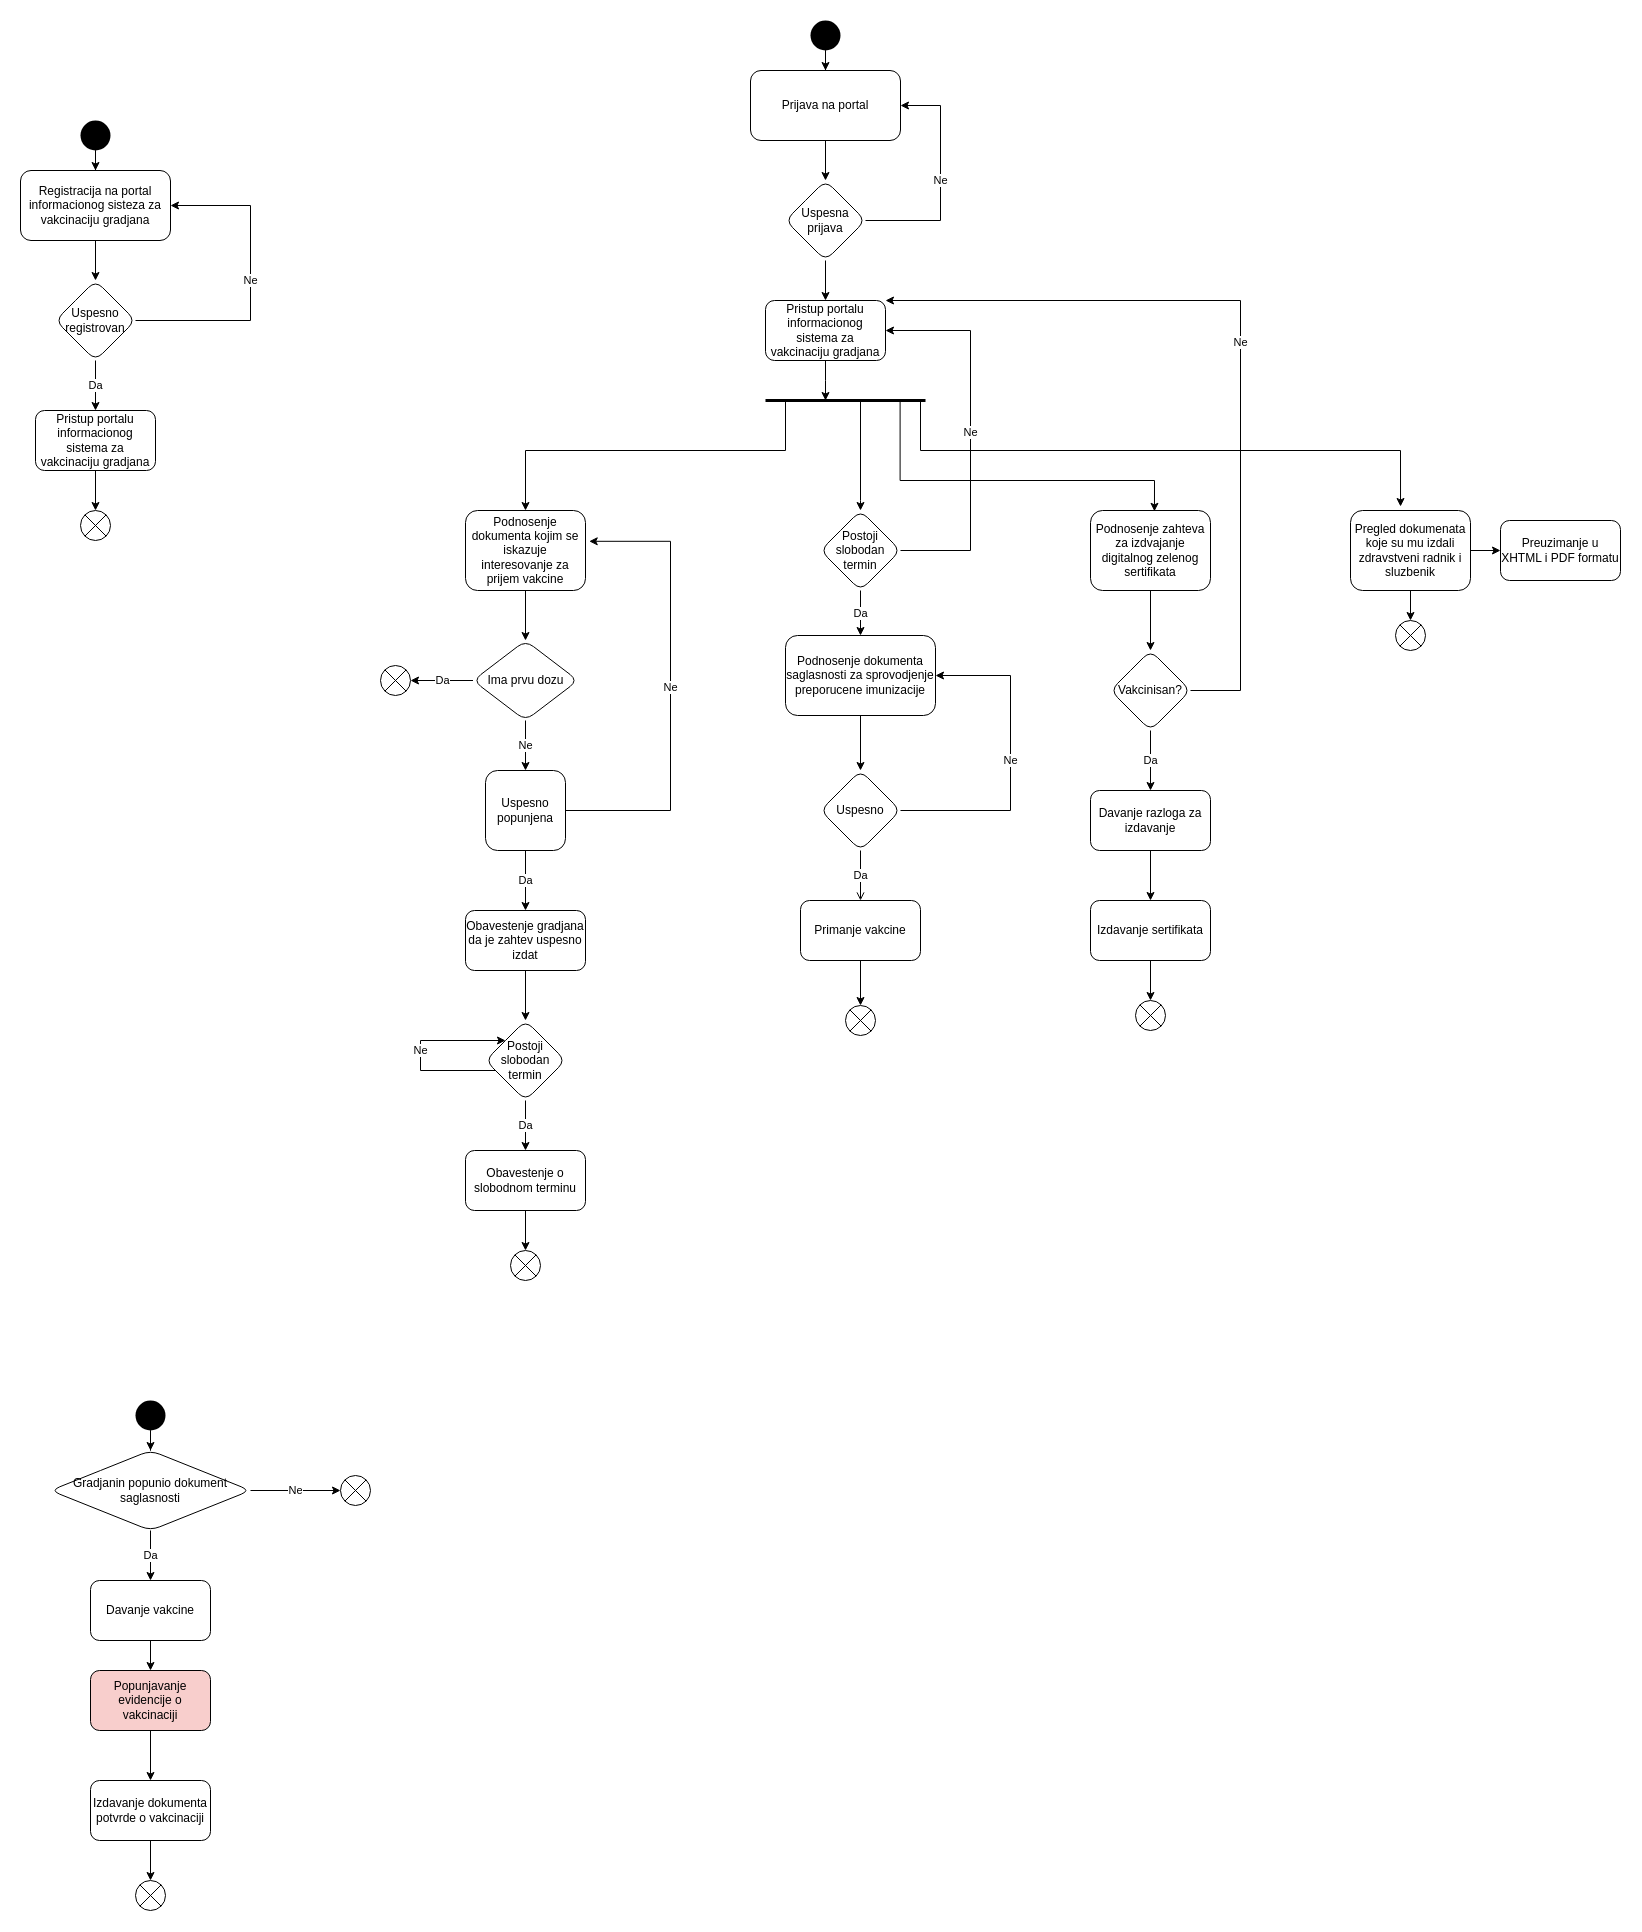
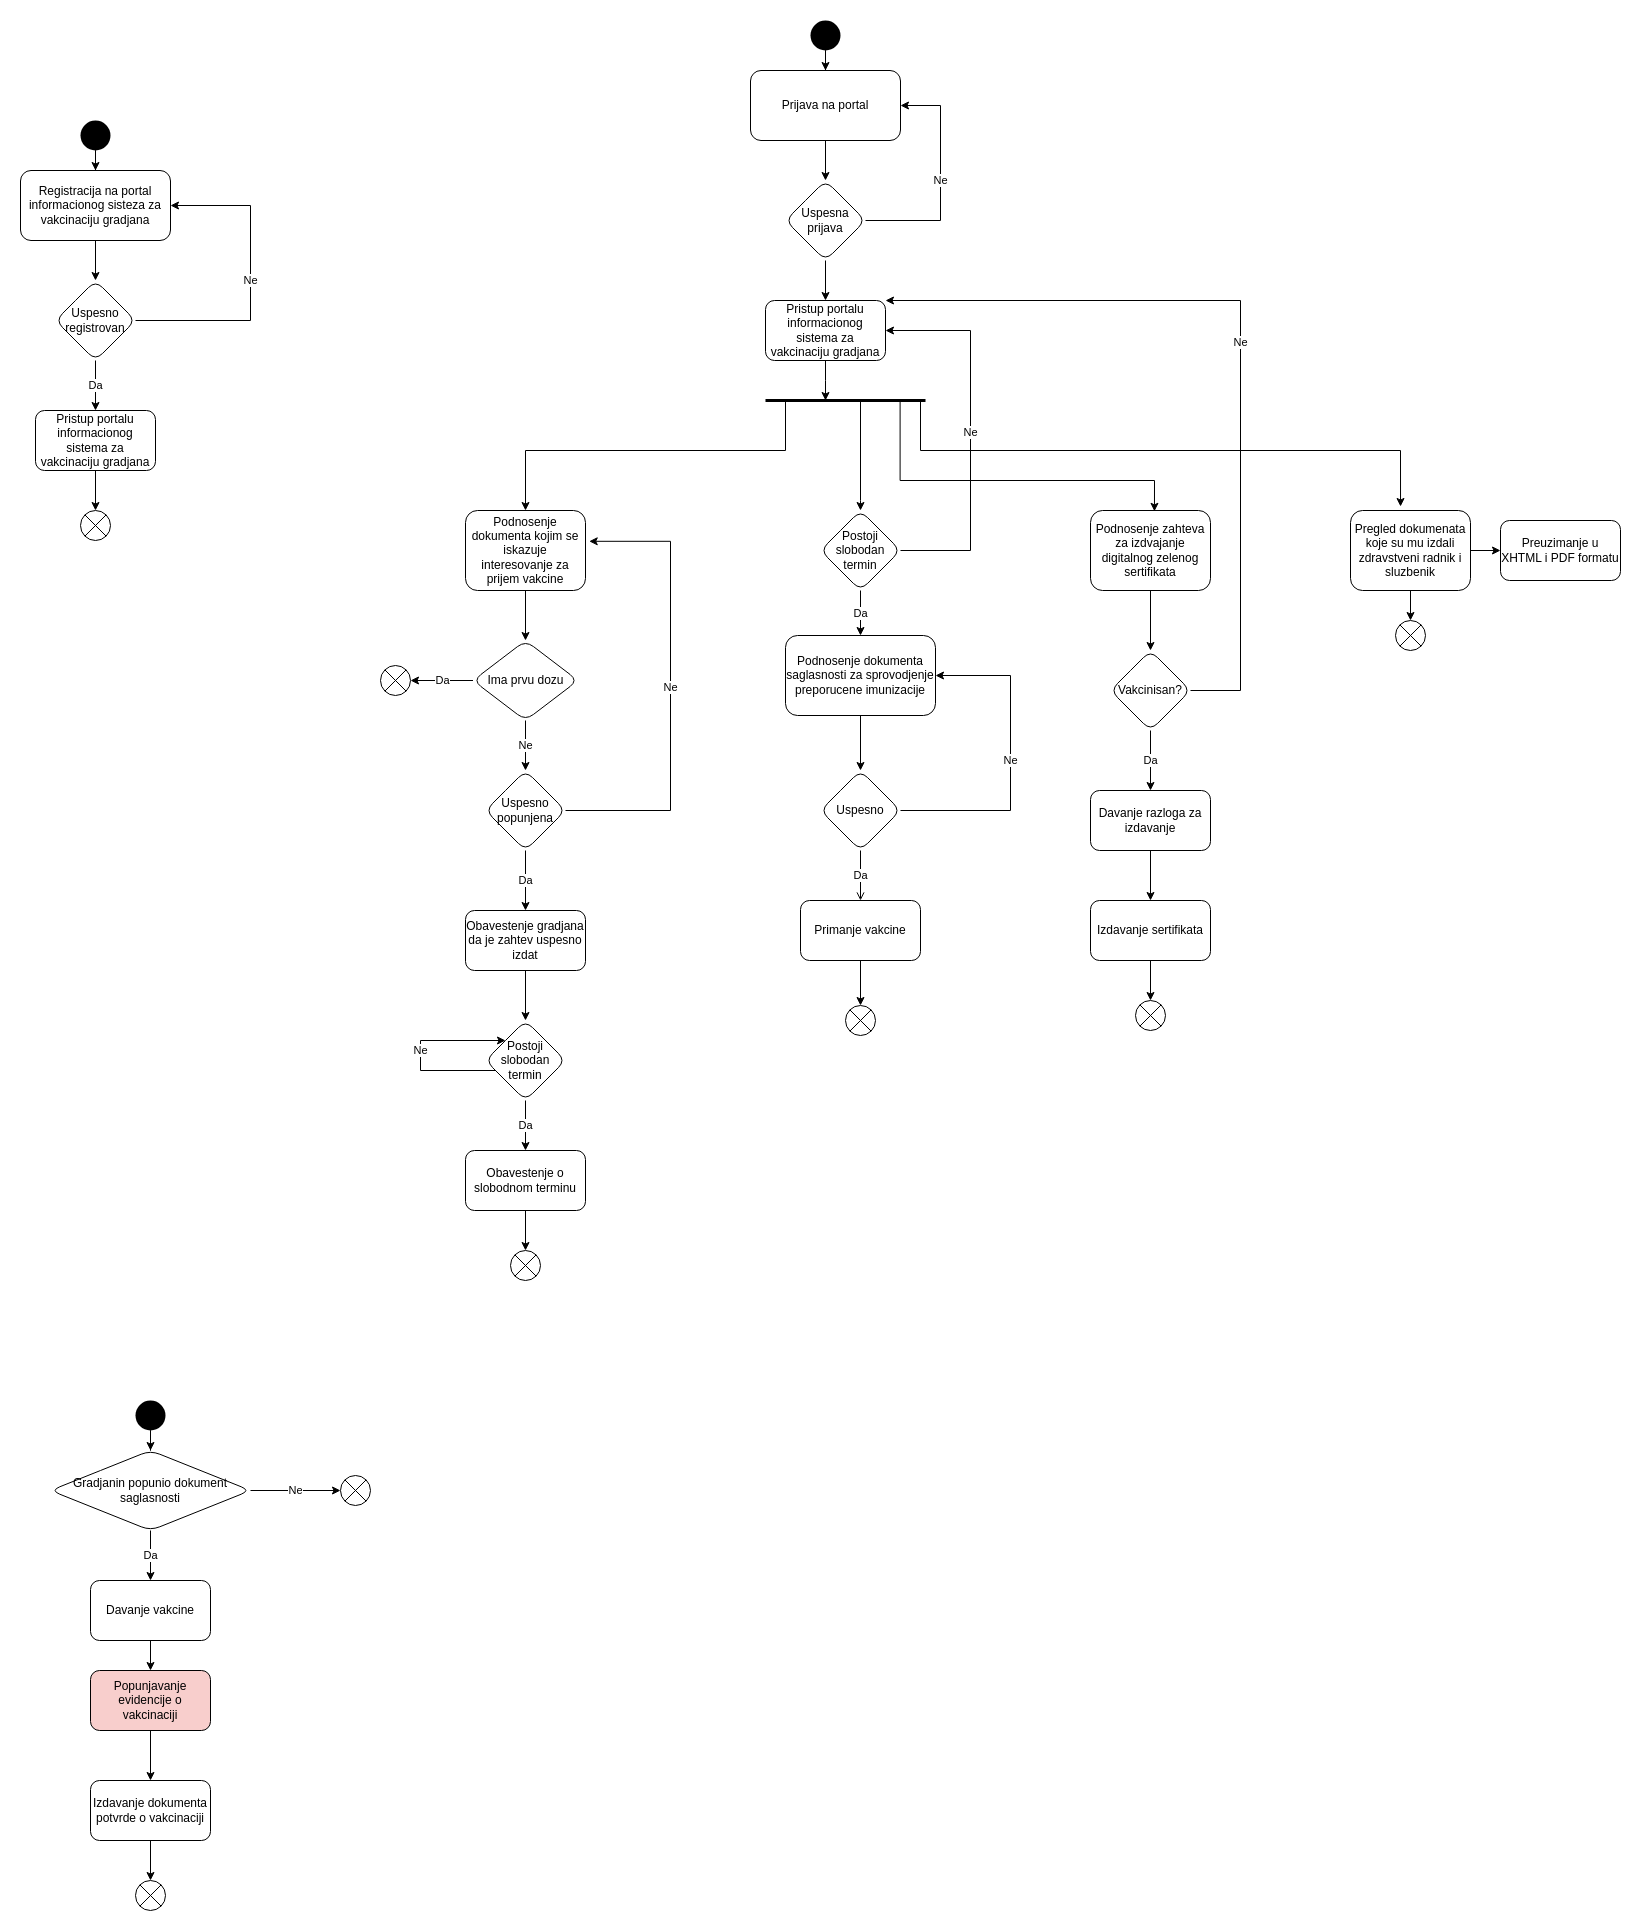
node "Uspesno popunjena": shape rounded rectangle -> diamond
